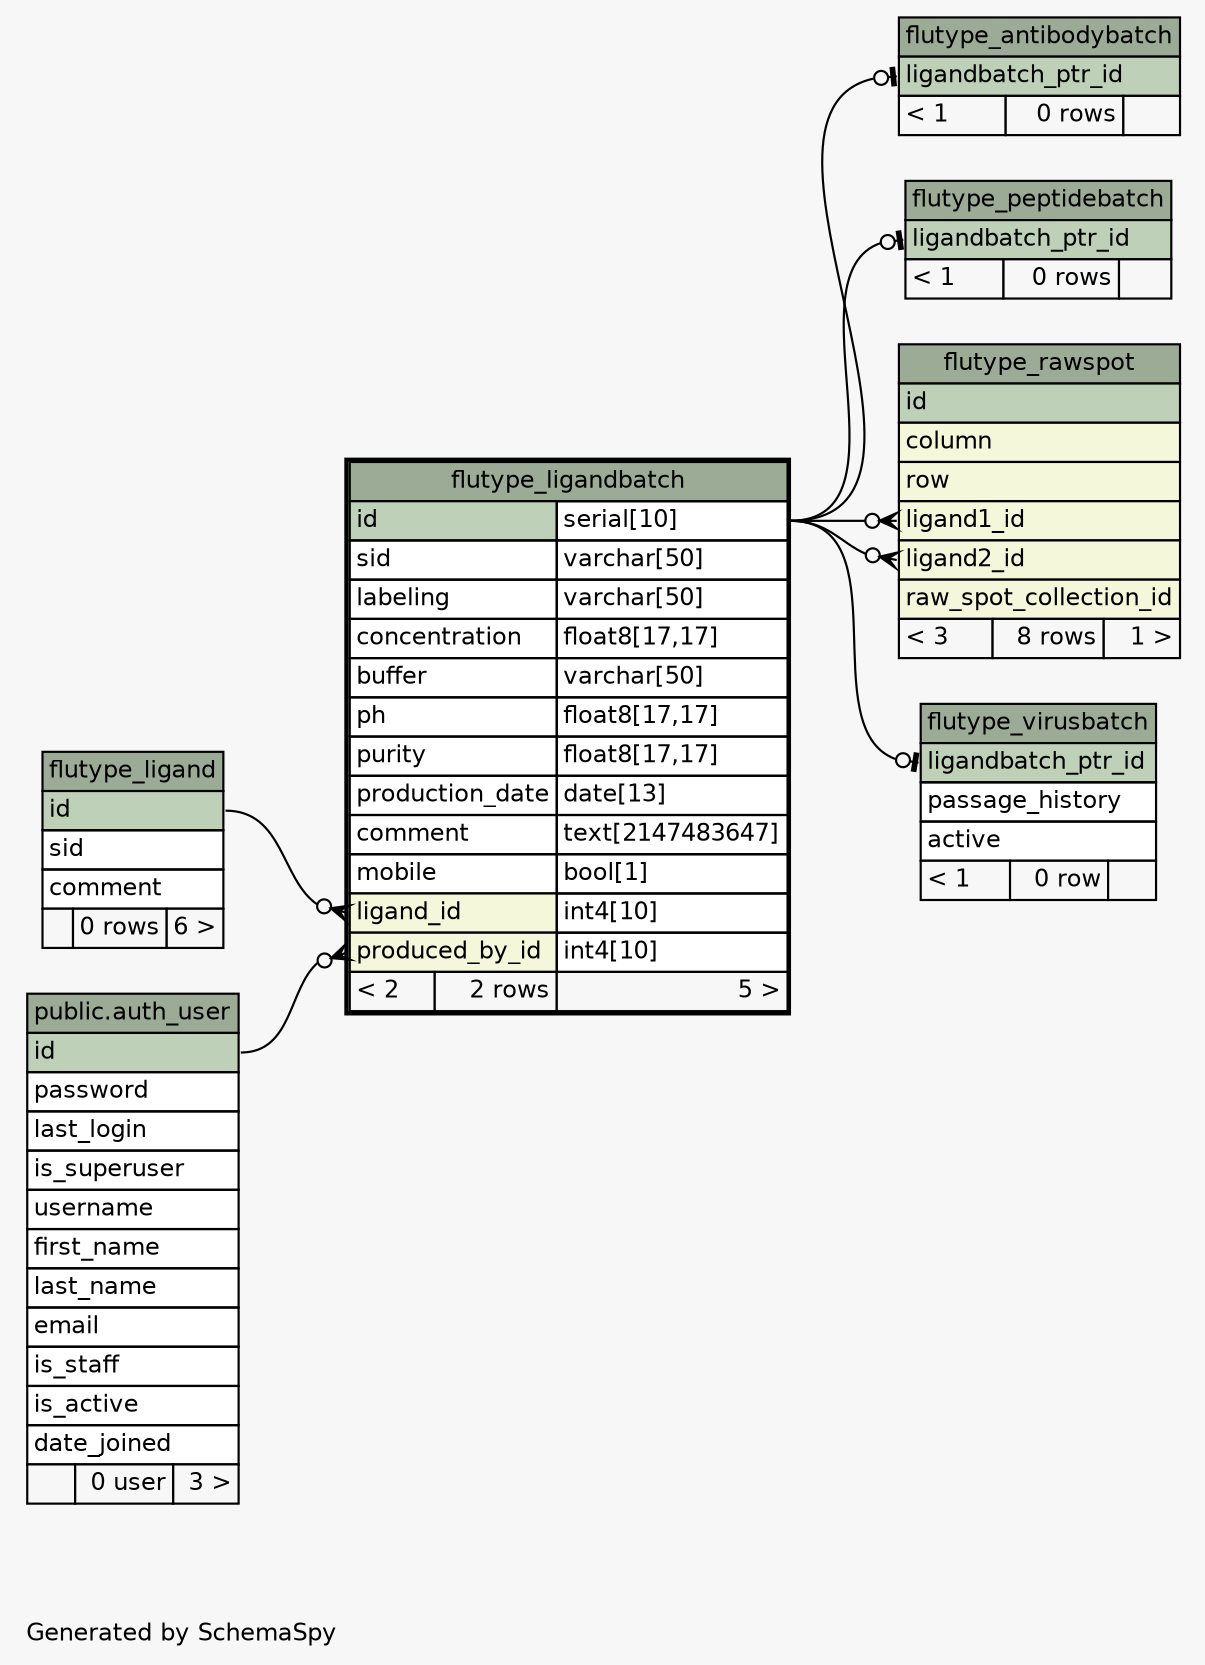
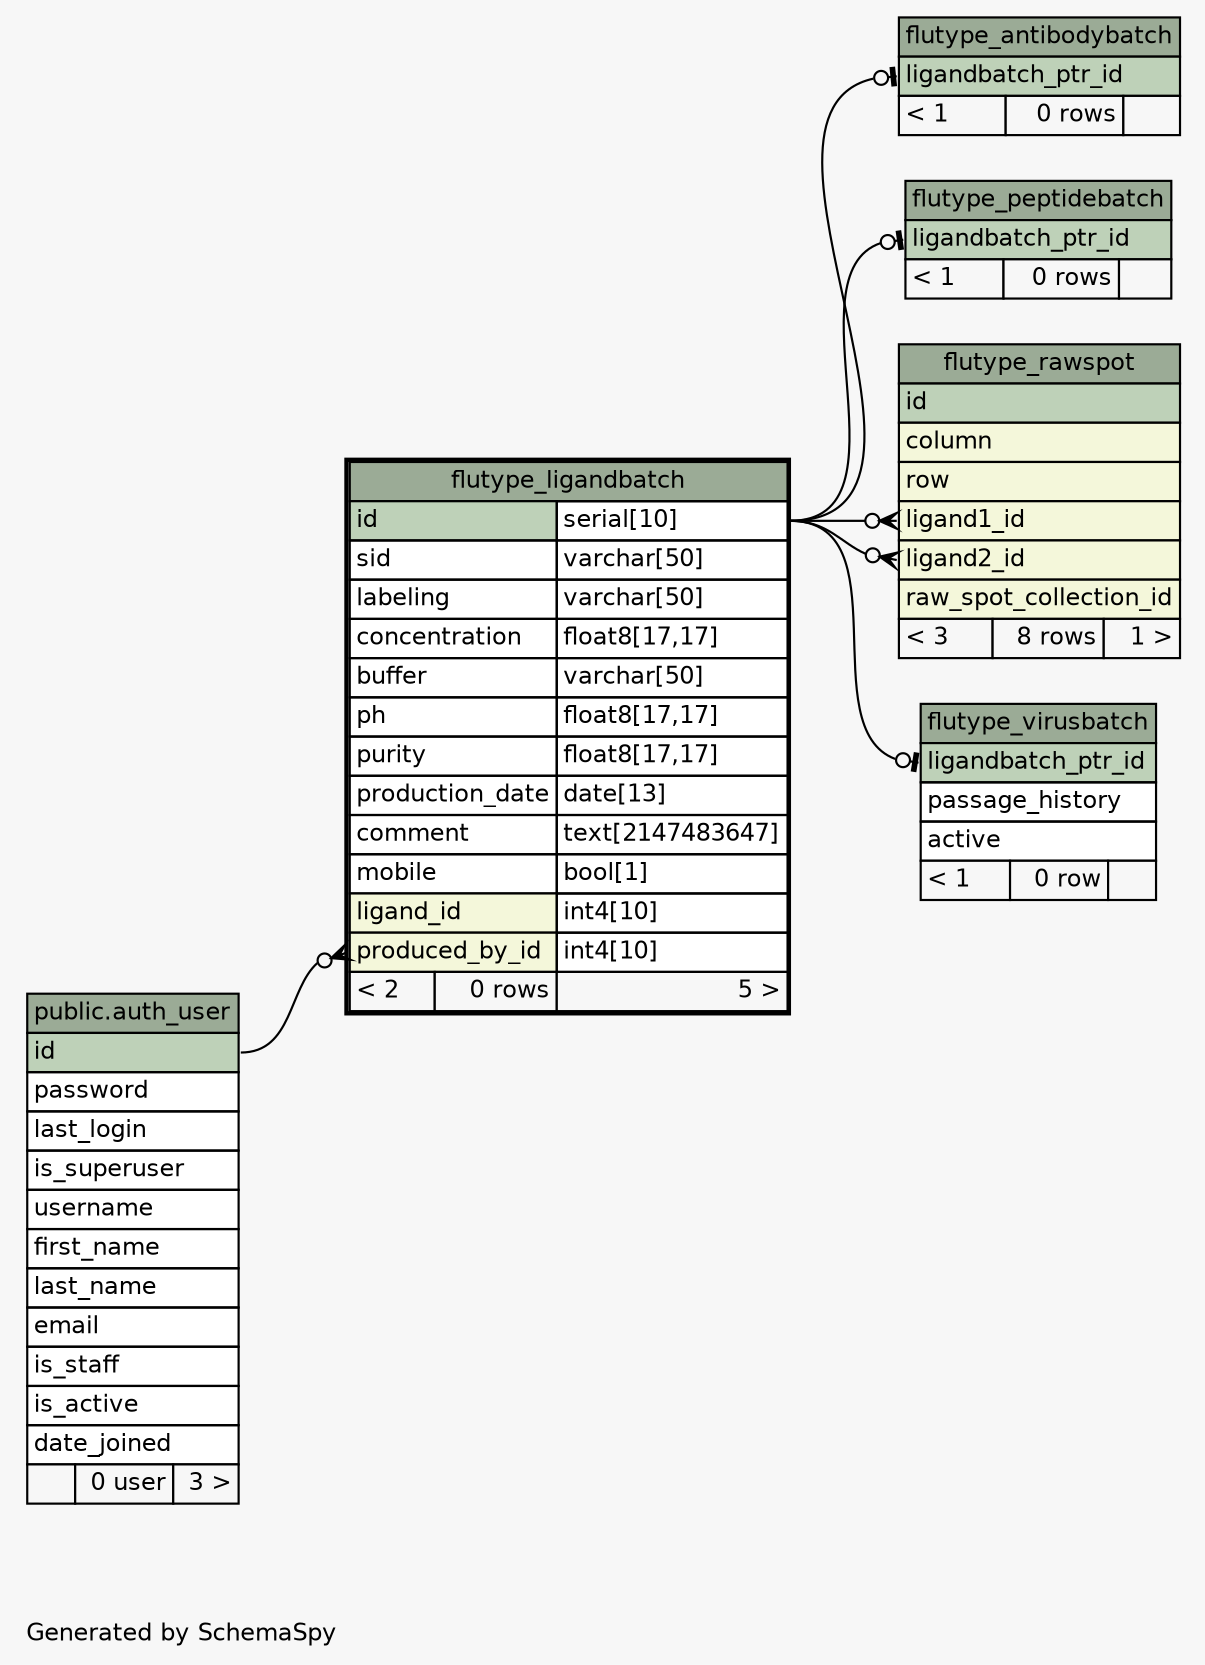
node "flutype_ligand": removed
node "flutype_ligandbatch": text "2 rows" -> "0 rows"
